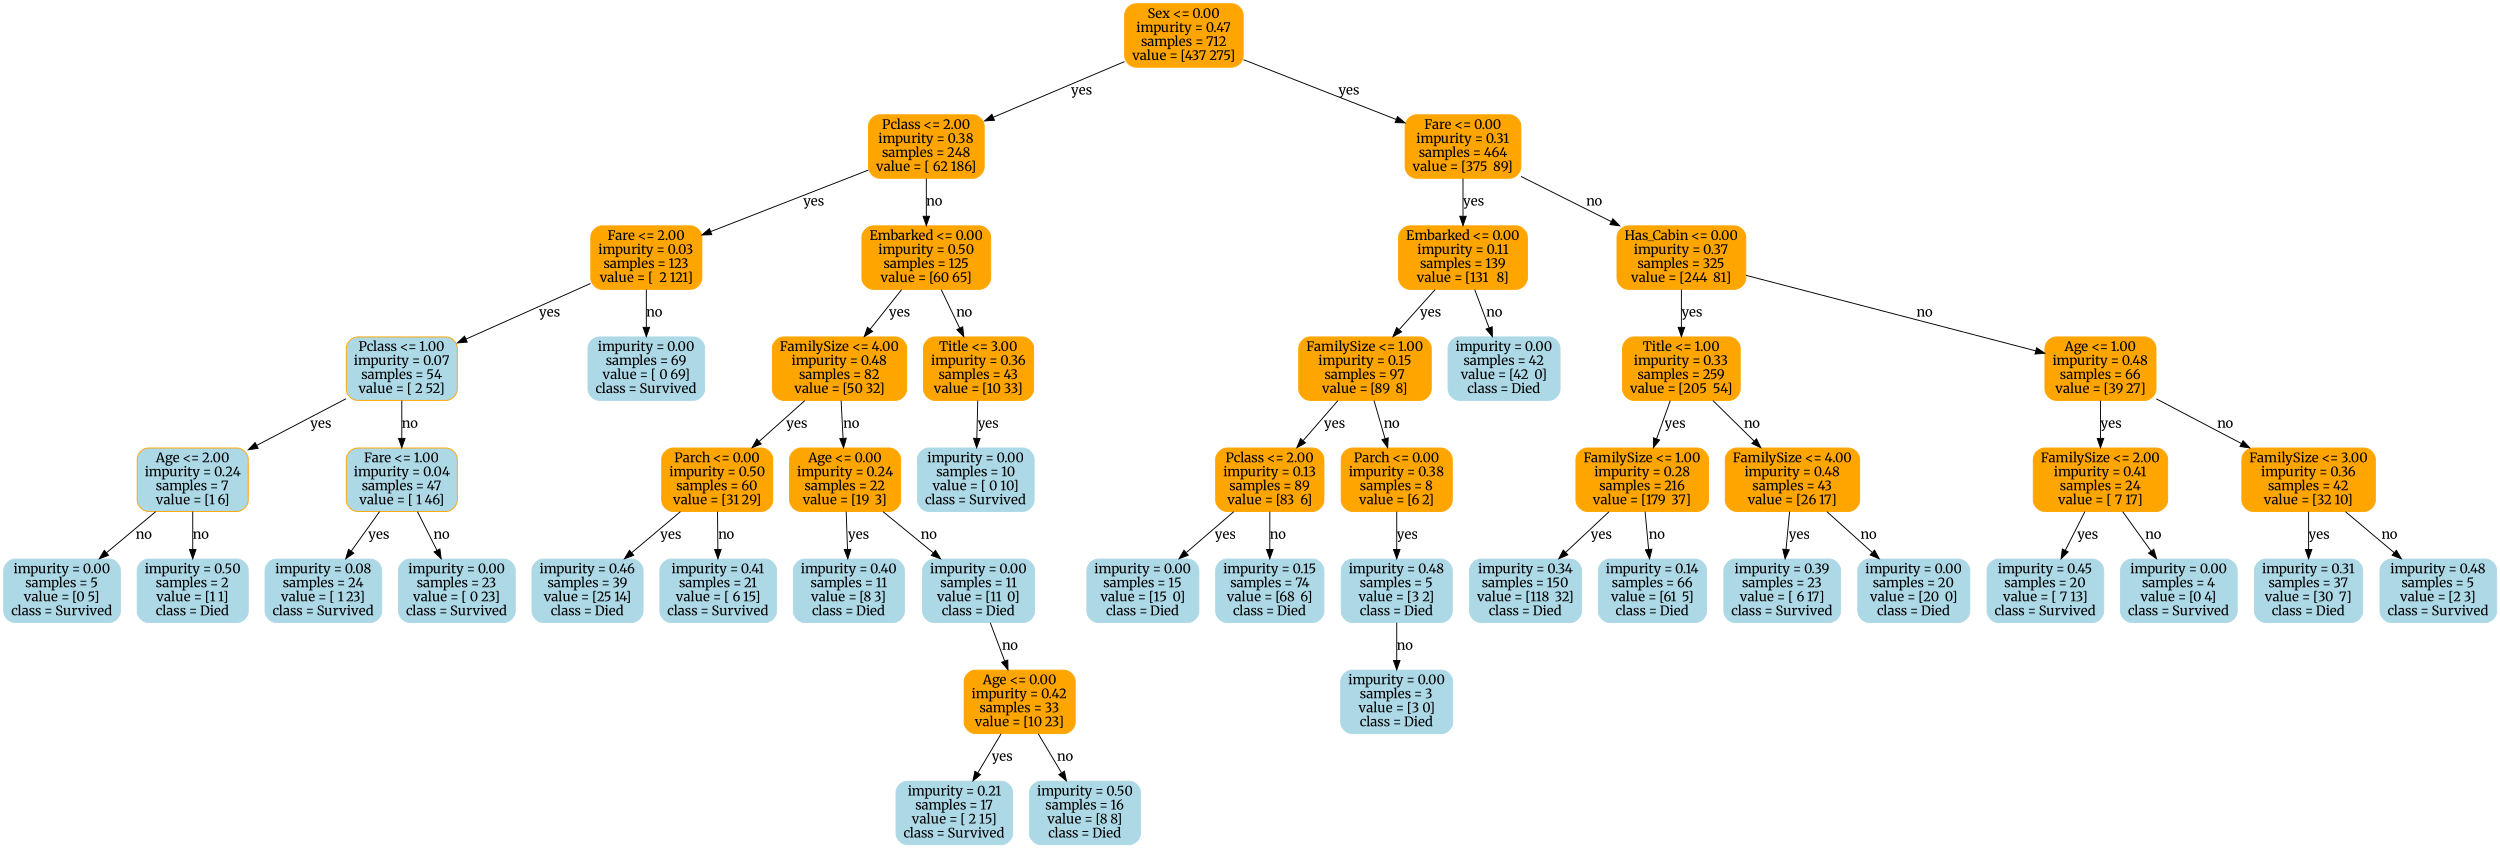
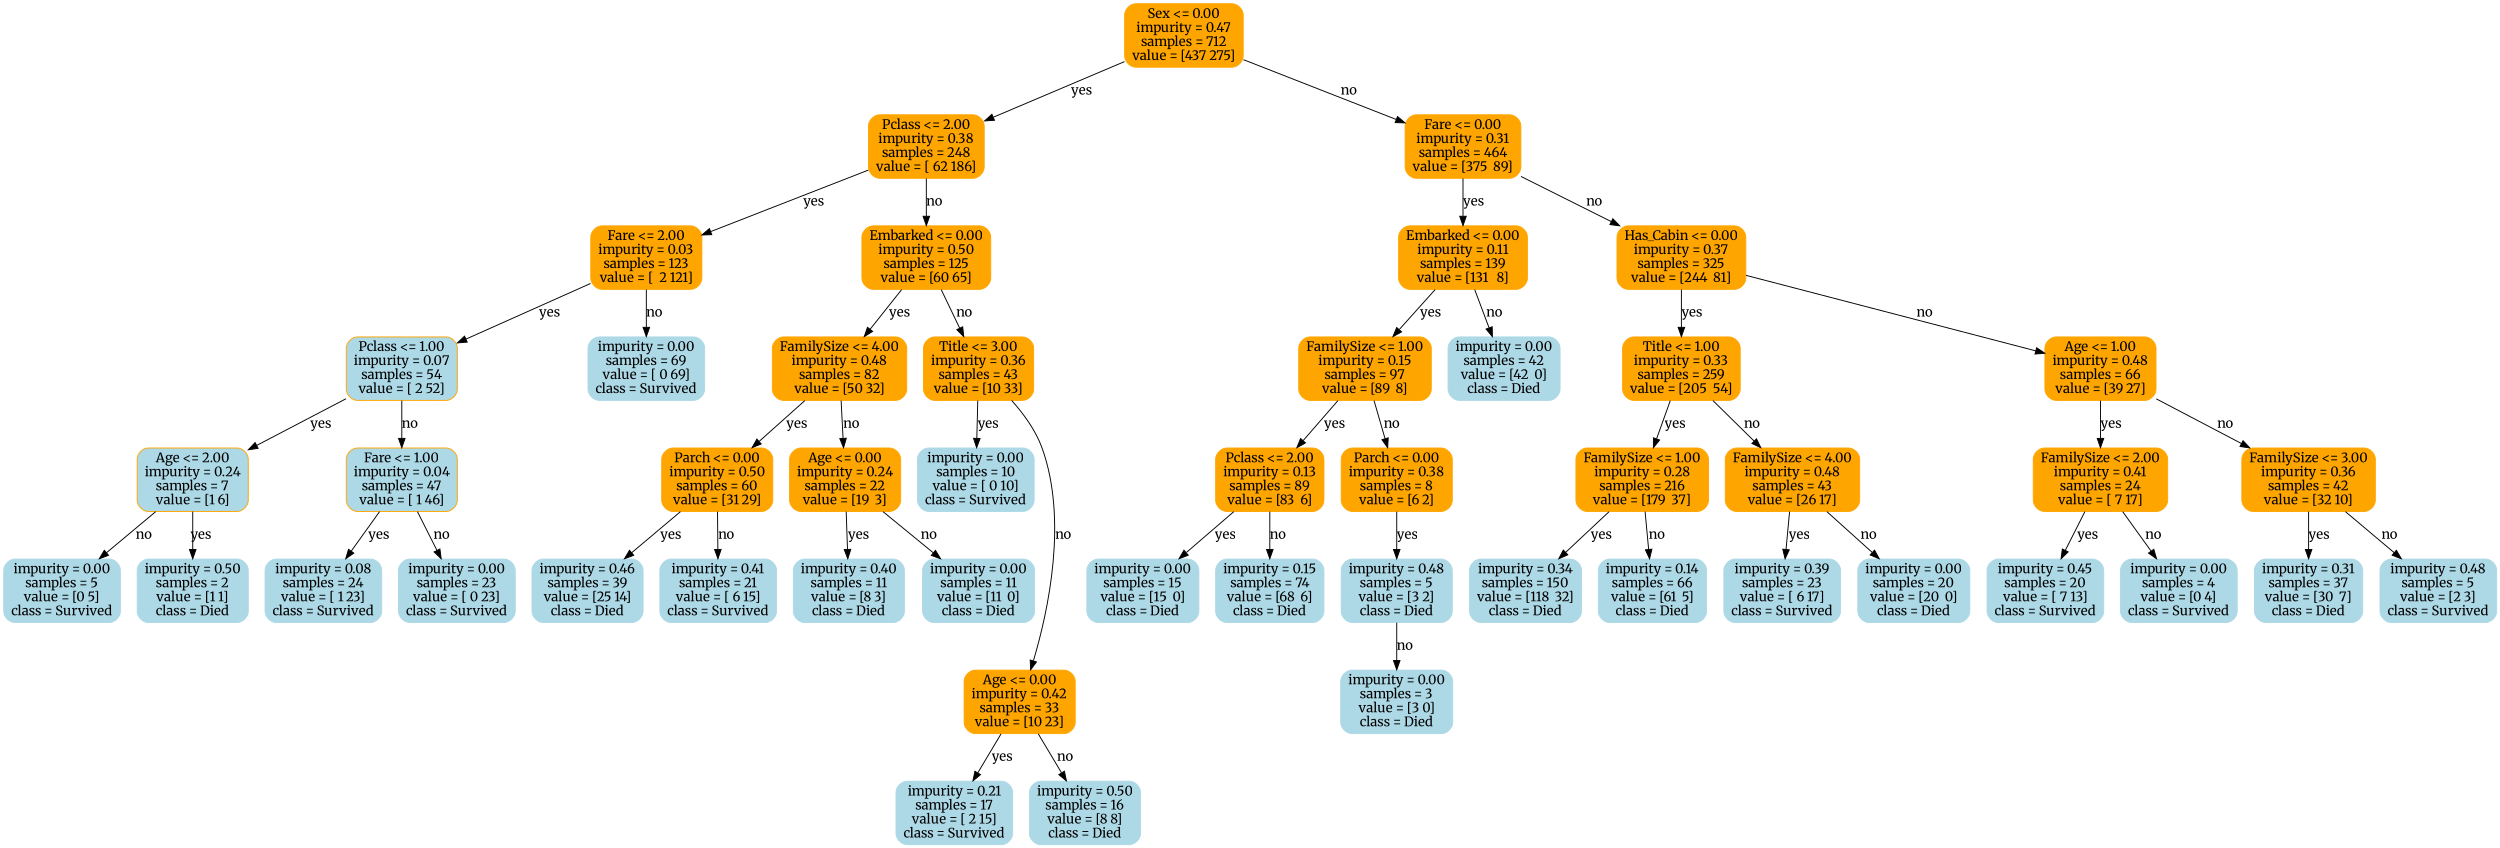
edge "Sex <= 0.00 impurity = 0.47 samples = 712 value = [437 275]" -> "Fare <= 0.00 impurity = 0.31 samples = 464 value = [375  89]": label "yes" -> "no"
edge "Age <= 2.00 impurity = 0.24 samples = 7 value = [1 6]" -> "impurity = 0.50 samples = 2 value = [1 1] class = Died": label "no" -> "yes"
edge "impurity = 0.00 samples = 11 value = [11  0] class = Died" -> "Age <= 0.00 impurity = 0.42 samples = 33 value = [10 23]": now "Title <= 3.00 impurity = 0.36 samples = 43 value = [10 33]" -> "Age <= 0.00 impurity = 0.42 samples = 33 value = [10 23]"
